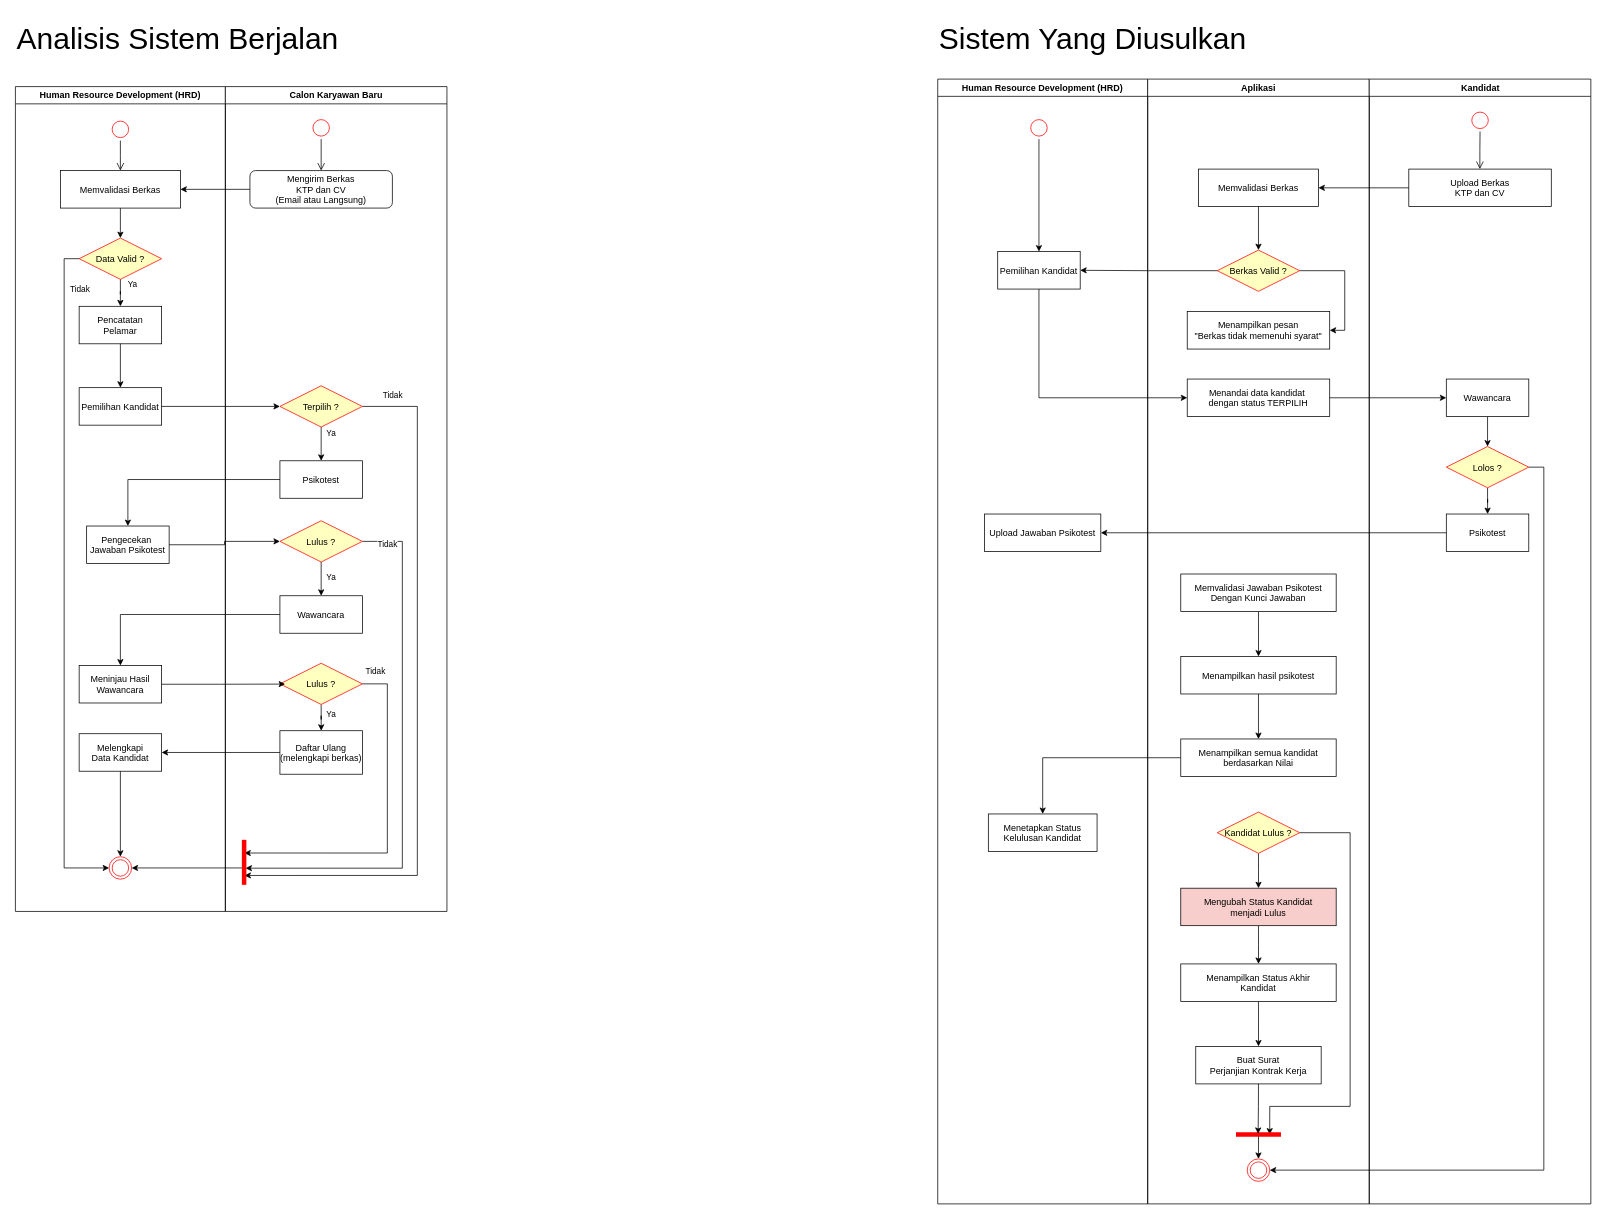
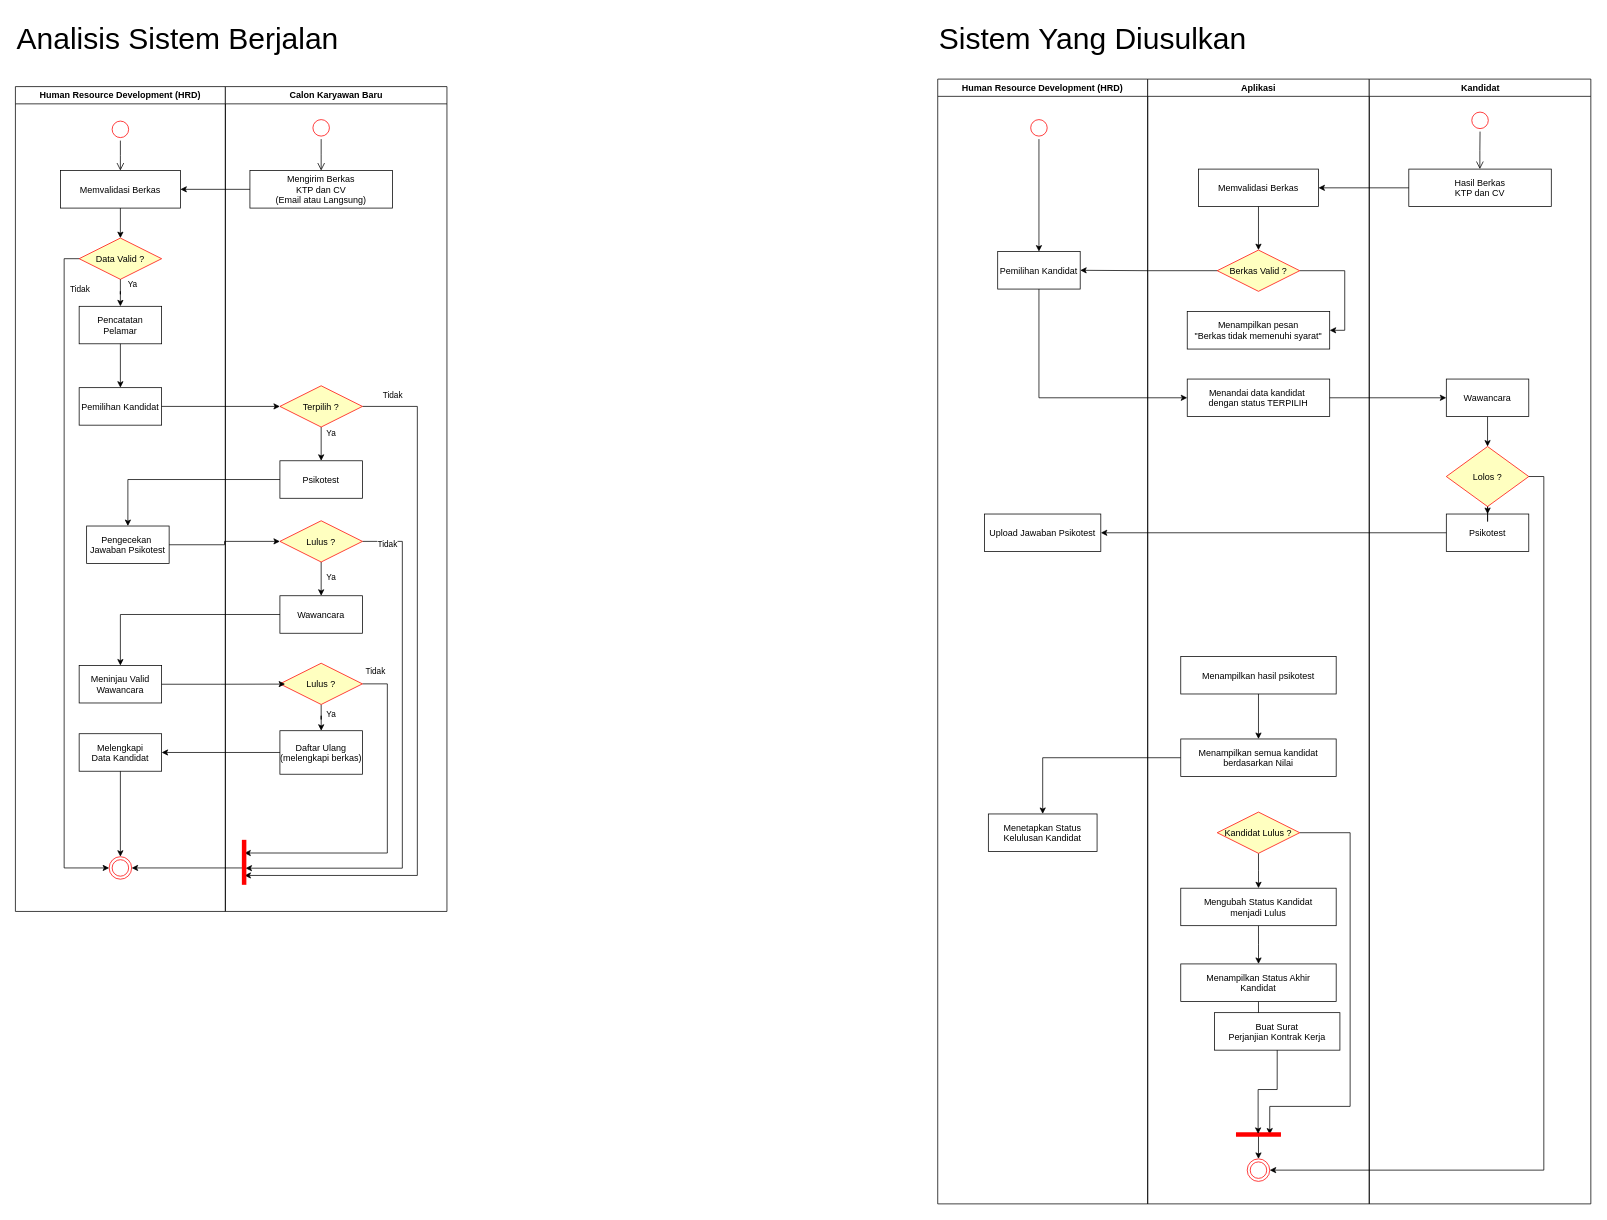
node "Upload Berkas KTP dan CV": label "Upload Berkas KTP dan CV" -> "Hasil Berkas KTP dan CV"
node "Mengirim Berkas KTP dan CV (Email atau Langsung)": shape rounded rectangle -> rectangle
node "Lolos ?": size 83x41 -> 83x60
node "Memvalidasi Jawaban Psikotest Dengan Kunci Jawaban": removed
edge "Memvalidasi Jawaban Psikotest Dengan Kunci Jawaban" -> "Menampilkan hasil psikotest": removed
node "Meninjau Hasil Wawancara": label "Meninjau Hasil Wawancara" -> "Meninjau Valid Wawancara"
node "Mengubah Status Kandidat menjadi Lulus": fillcolor #f8cecc -> #ffffff
node "Buat Surat Perjanjian Kontrak Kerja": moved (1259, 1065) -> (1277, 1032)
